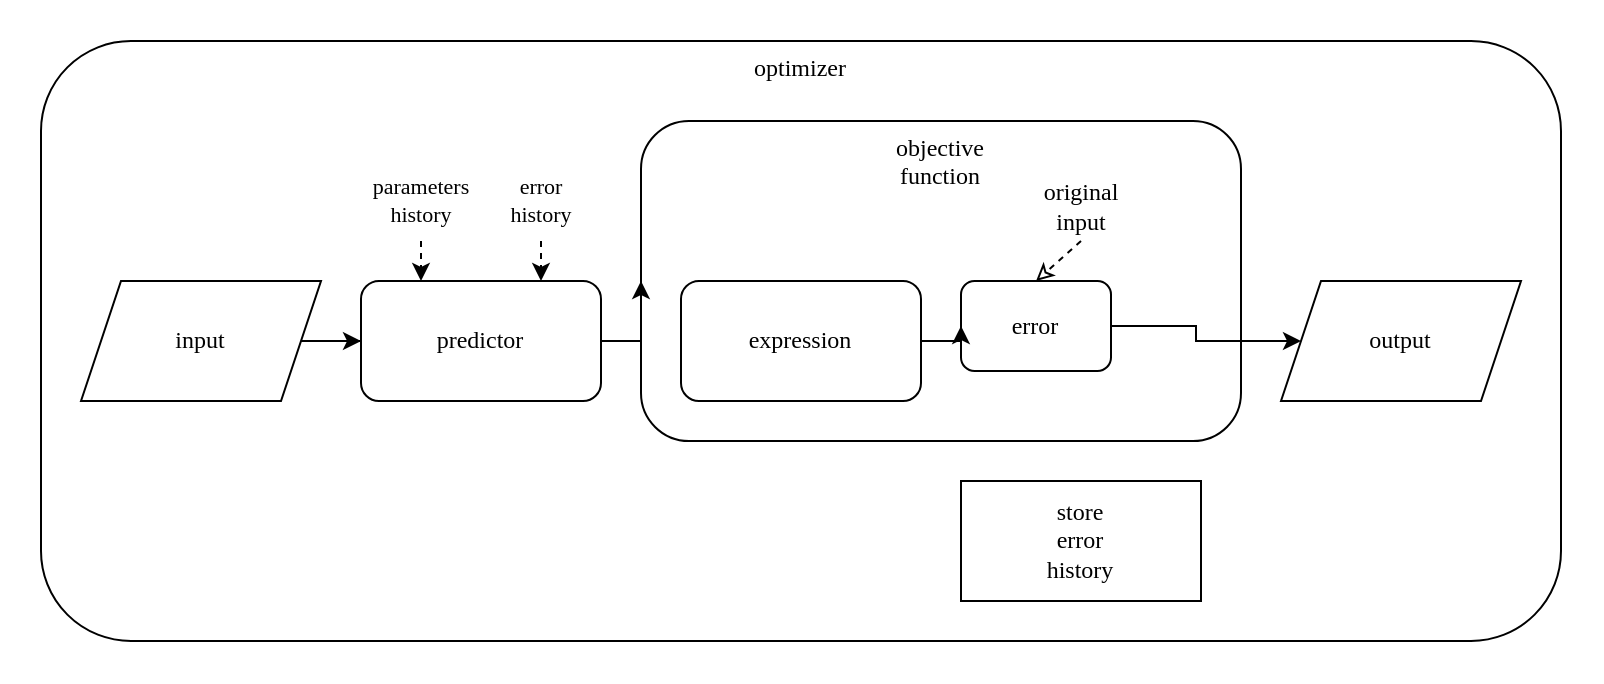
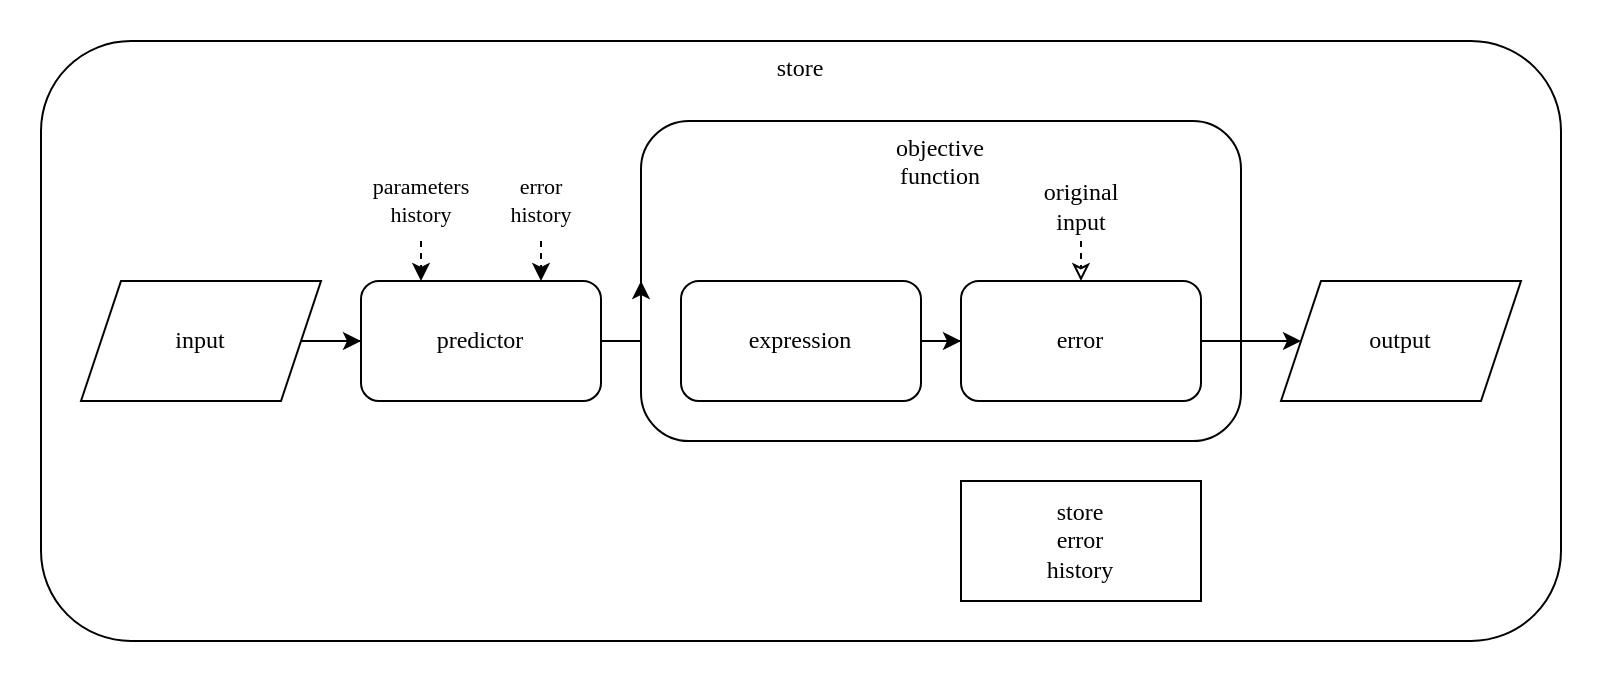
node "optimizer": label "optimizer" -> "store"
node "error": size 150x90 -> 240x120
